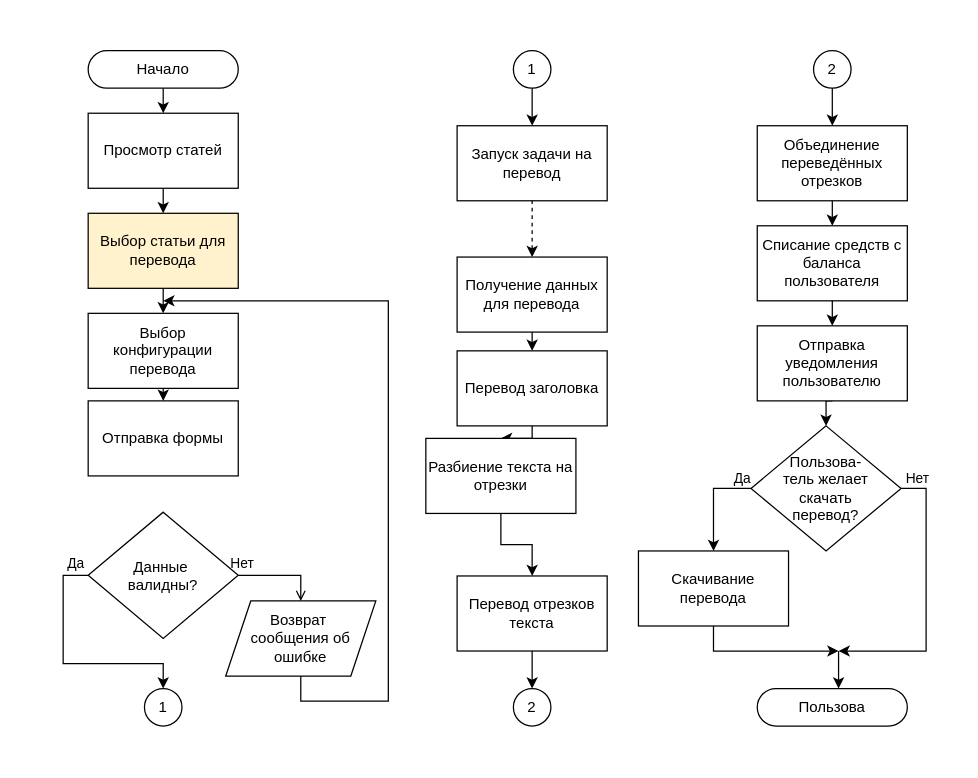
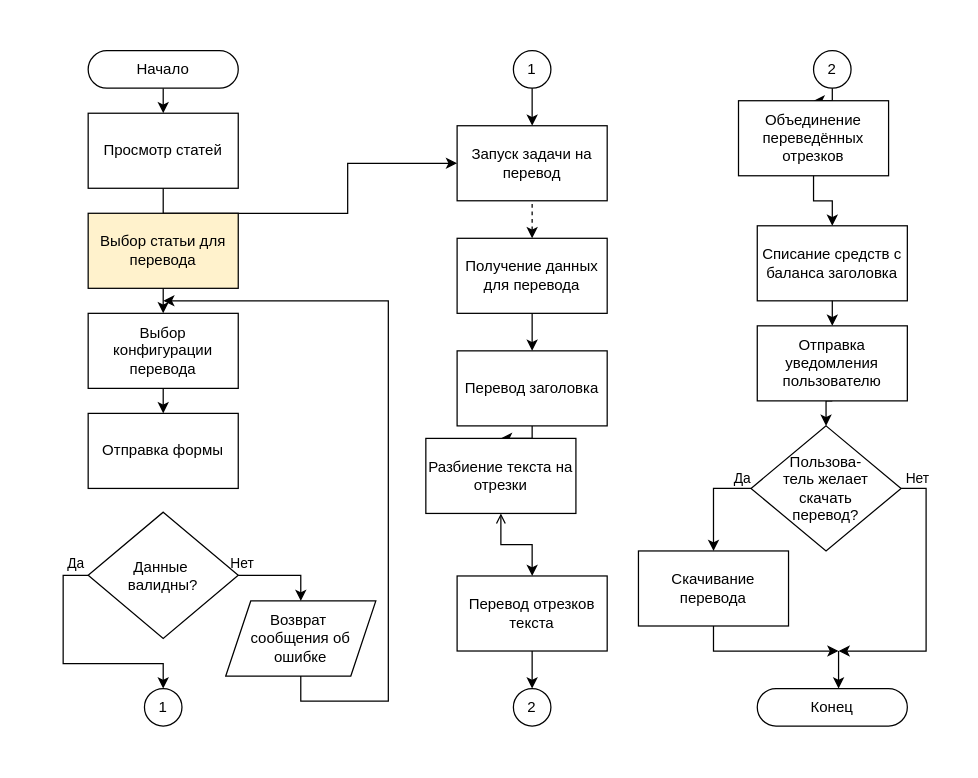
node "Объединение переведённых отрезков": moved (832, 163) -> (813, 138)
edge "Просмотр статей" -> "Выбор статьи для перевода": now "Просмотр статей" -> "Запуск задачи на перевод"
node "Списание средств с баланса пользователя": label "Списание средств с баланса пользователя" -> "Списание средств с баланса заголовка"
node "Получение данных для перевода": moved (532, 294) -> (532, 276)
node "Отправка формы": moved (163, 438) -> (163, 451)
edge "Разбиение текста на отрезки" -> "Перевод отрезков текста": arrowhead none -> open
edge "Данные валидны?" -> "Возврат сообщения об ошибке": arrowhead open -> classic
node "Пользова": label "Пользова" -> "Конец"
